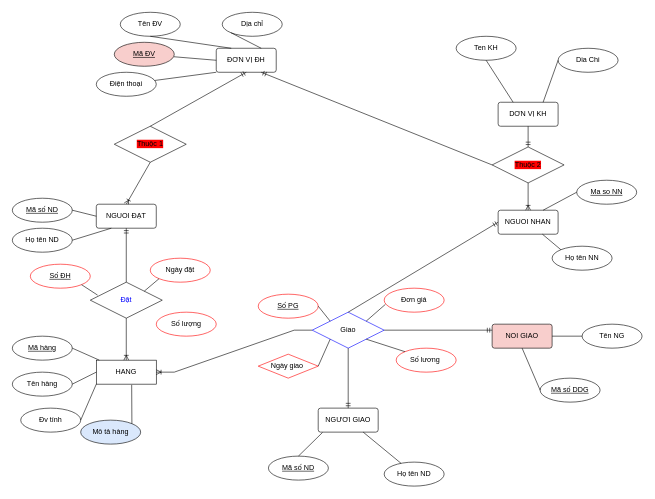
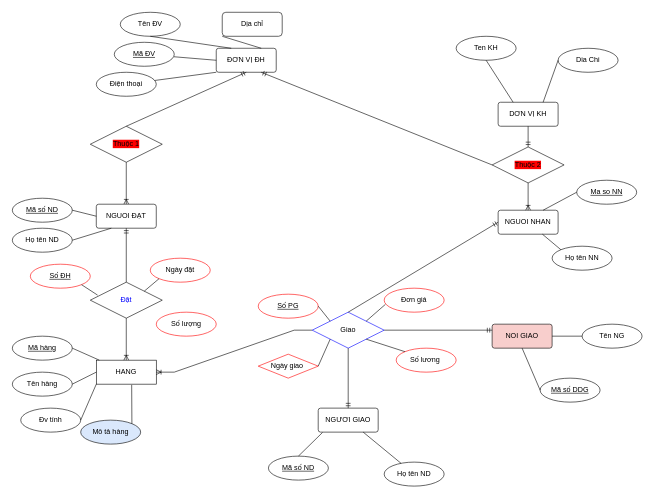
node "Dịa chỉ": shape ellipse -> rounded rectangle
node "Mã ĐV": fillcolor #f8cecc -> #ffffff
node "Thuộc 1": moved (150, 144) -> (126, 144)
